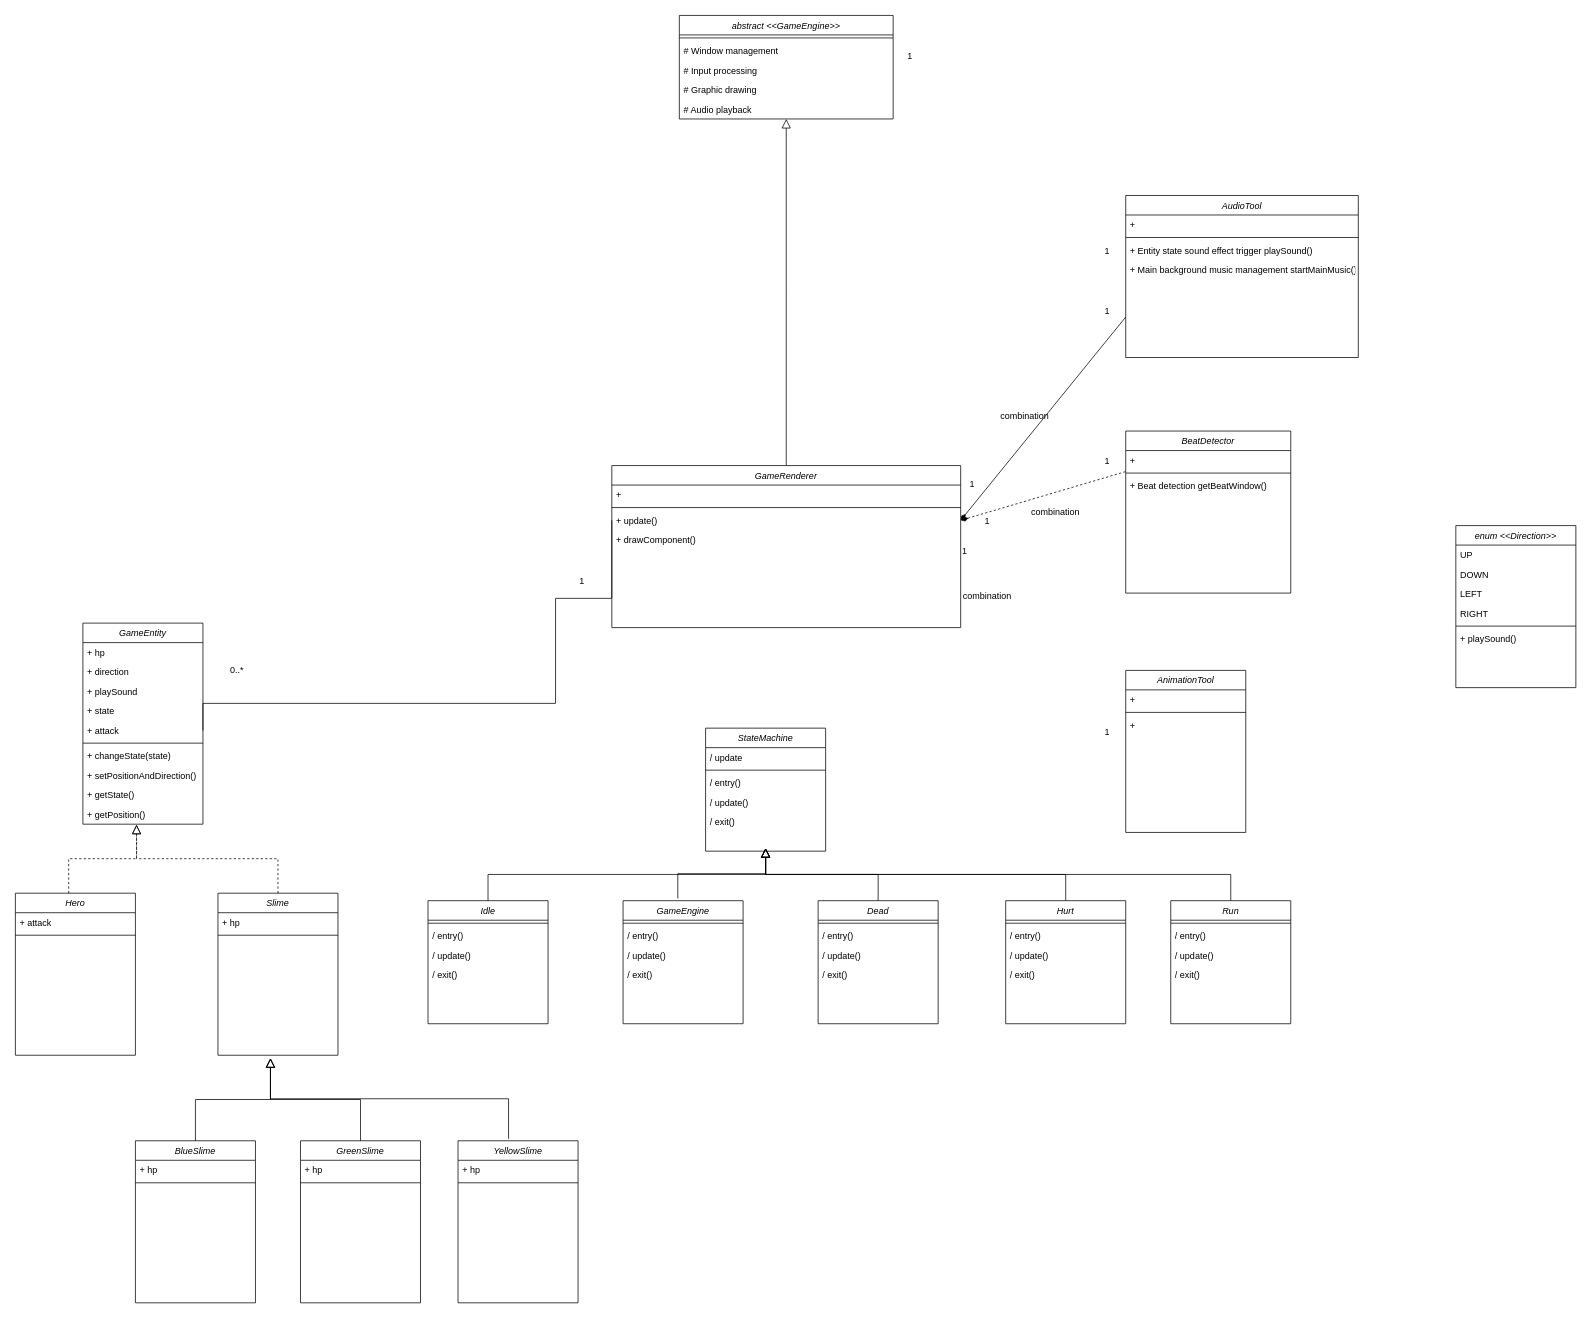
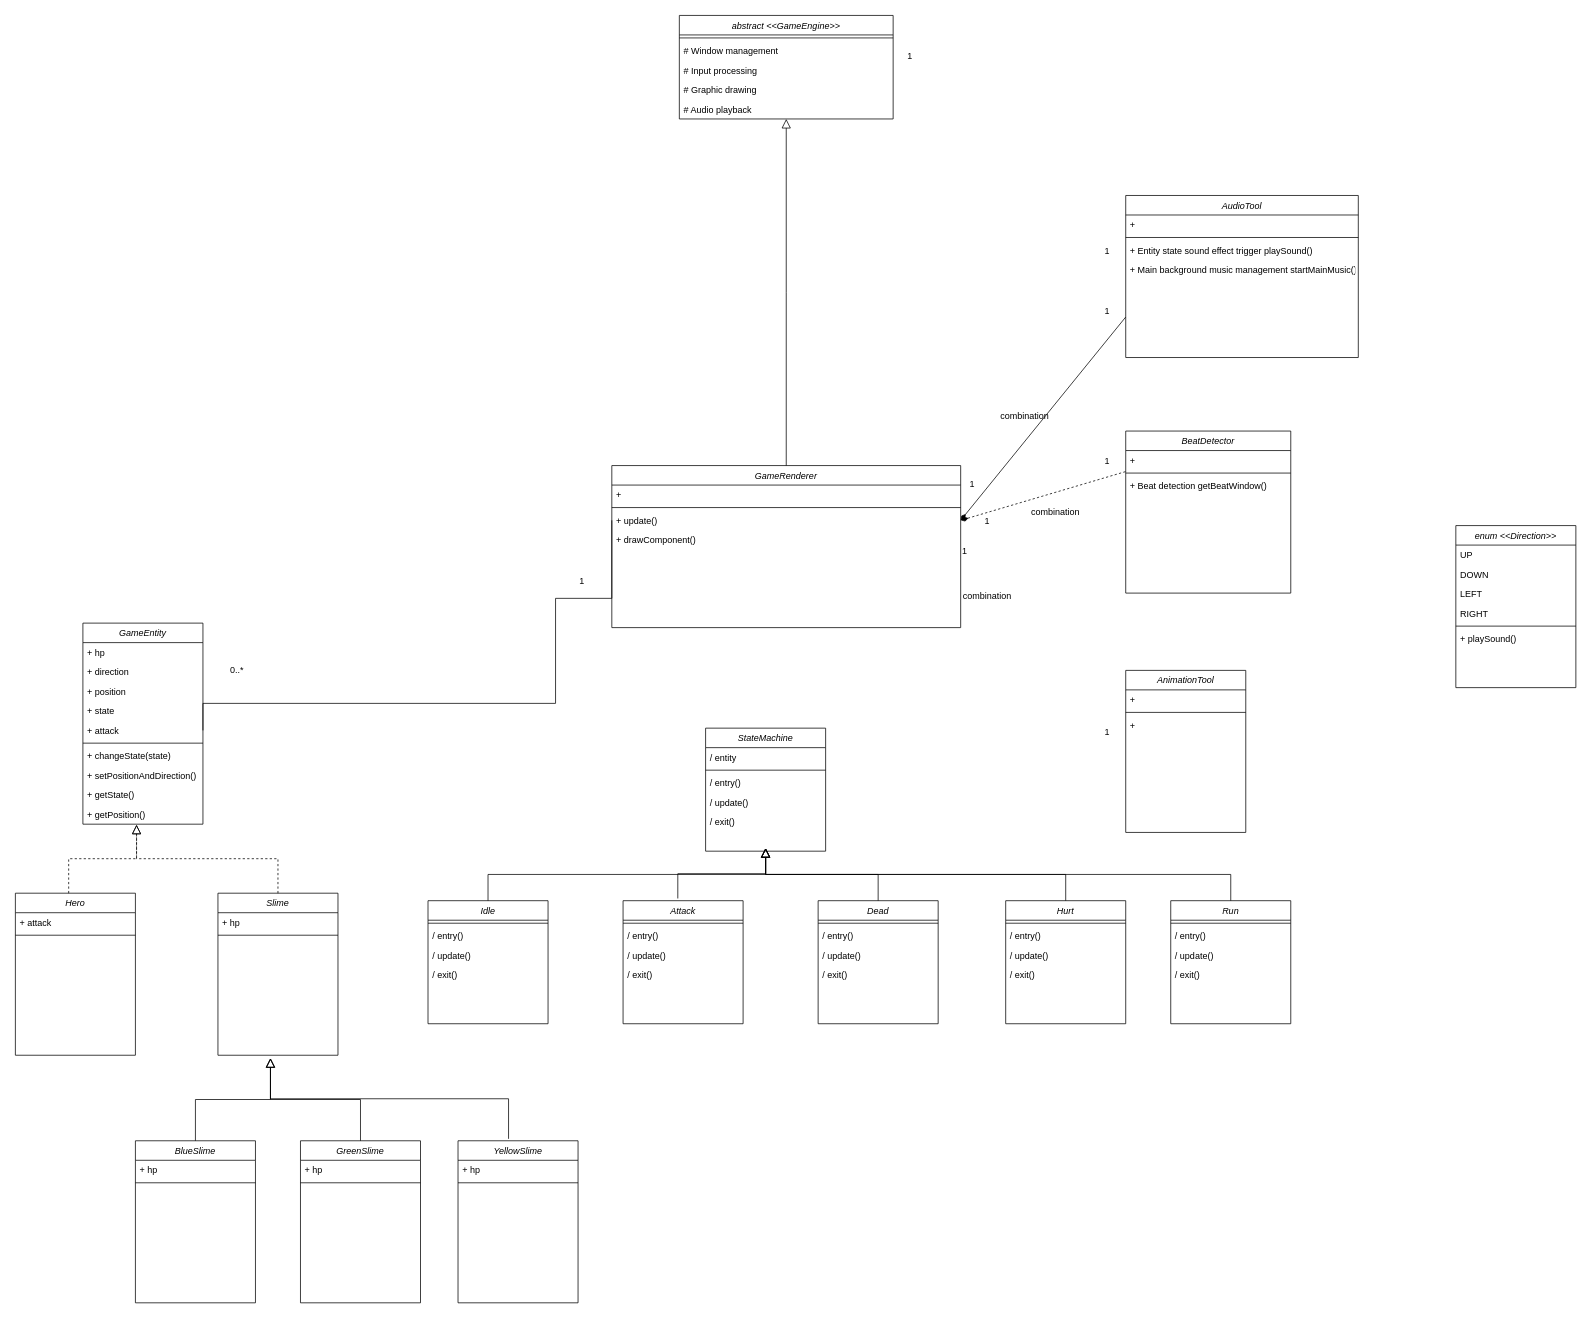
node "+ playSound": label "+ playSound" -> "+ position"
node "/ update": label "/ update" -> "/ entity"
node "GameEngine": label "GameEngine" -> "Attack"
